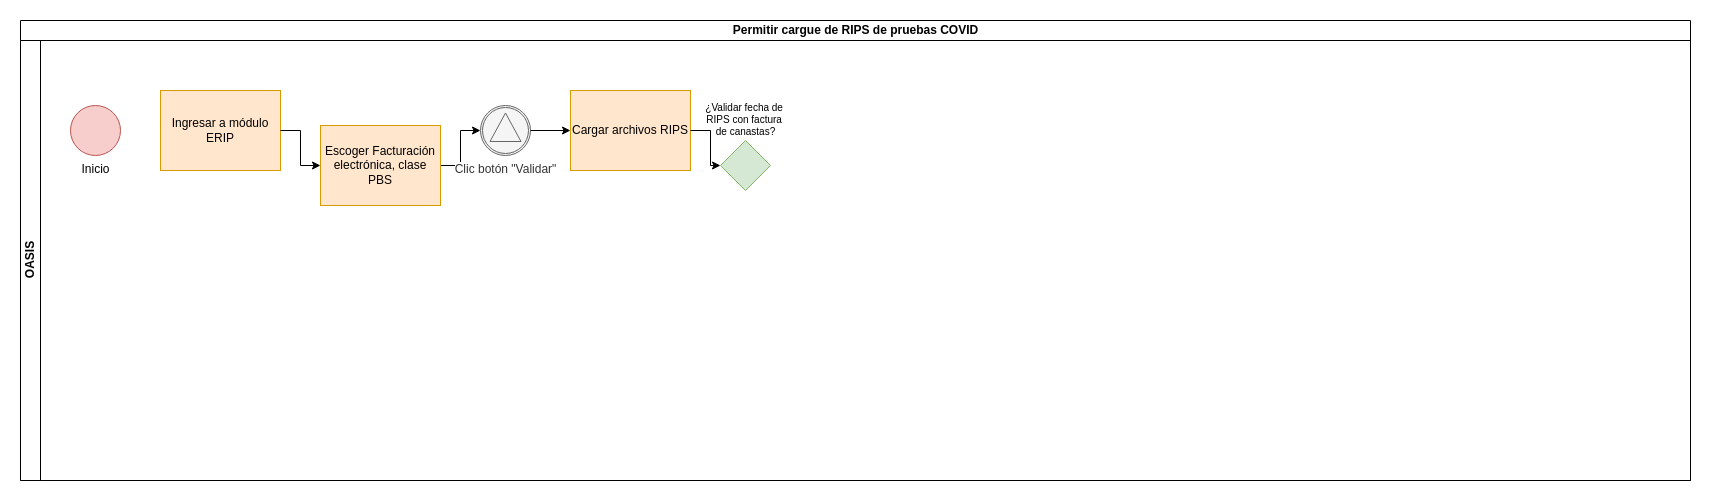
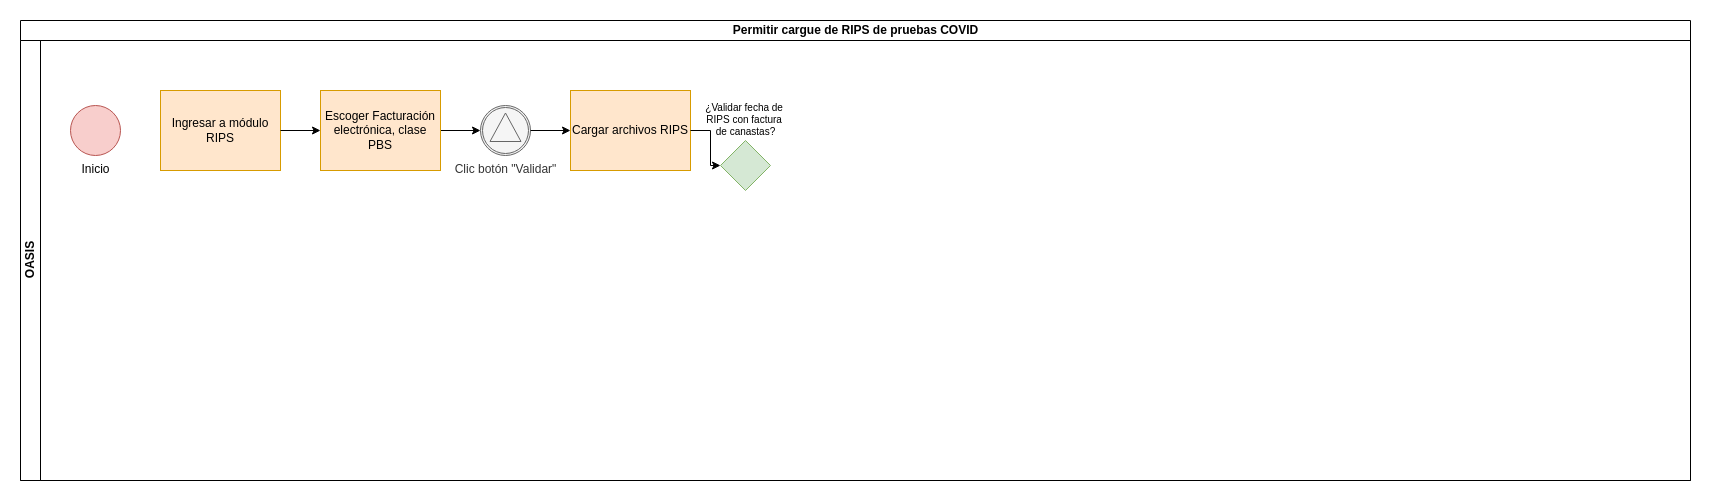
node "Ingresar a módulo ERIP": label "Ingresar a módulo ERIP" -> "Ingresar a módulo RIPS"
node "Escoger Facturación electrónica, clase PBS": moved (381, 166) -> (381, 131)
